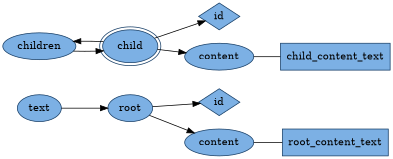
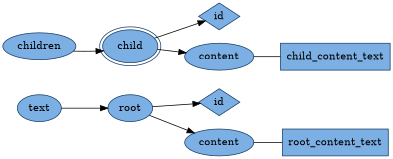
edge "child" -> "children": removed
